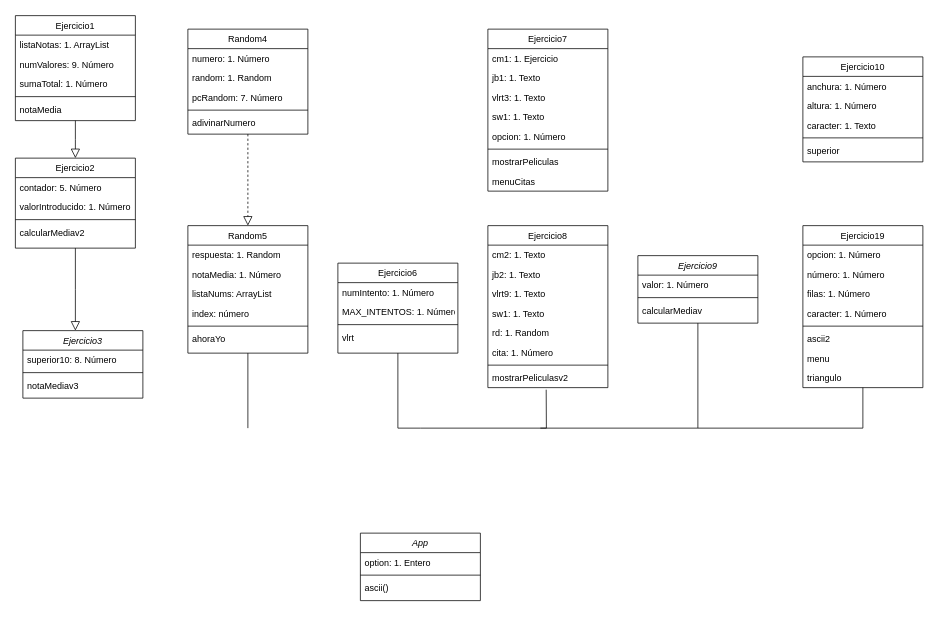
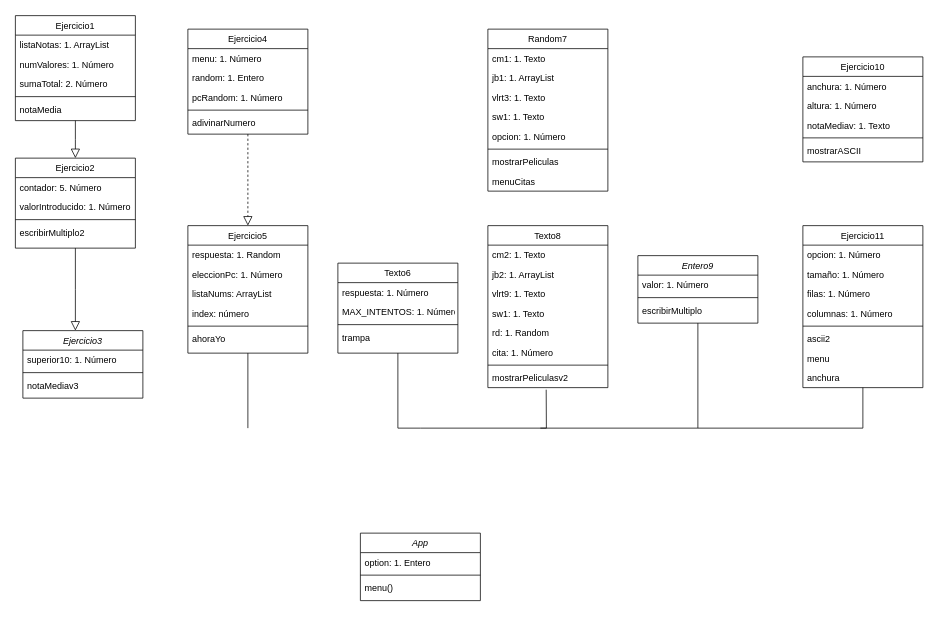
node "Random4": label "Random4" -> "Ejercicio4"
node "Ejercicio7": label "Ejercicio7" -> "Random7"
node "numero: 1. Número": label "numero: 1. Número" -> "menu: 1. Número"
node "cm1: 1. Ejercicio": label "cm1: 1. Ejercicio" -> "cm1: 1. Texto"
node "numValores: 9. Número": label "numValores: 9. Número" -> "numValores: 1. Número"
node "random: 1. Random": label "random: 1. Random" -> "random: 1. Entero"
node "jb1: 1. Texto": label "jb1: 1. Texto" -> "jb1: 1. ArrayList"
node "sumaTotal: 1. Número": label "sumaTotal: 1. Número" -> "sumaTotal: 2. Número"
node "pcRandom: 7. Número": label "pcRandom: 7. Número" -> "pcRandom: 1. Número"
node "caracter: 1. Texto": label "caracter: 1. Texto" -> "notaMediav: 1. Texto"
node "superior": label "superior" -> "mostrarASCII"
node "calcularMediav2": label "calcularMediav2" -> "escribirMultiplo2"
node "Random5": label "Random5" -> "Ejercicio5"
node "Ejercicio8": label "Ejercicio8" -> "Texto8"
node "Ejercicio19": label "Ejercicio19" -> "Ejercicio11"
node "Ejercicio9": label "Ejercicio9" -> "Entero9"
node "Ejercicio6": label "Ejercicio6" -> "Texto6"
node "notaMedia: 1. Número": label "notaMedia: 1. Número" -> "eleccionPc: 1. Número"
node "jb2: 1. Texto": label "jb2: 1. Texto" -> "jb2: 1. ArrayList"
node "número: 1. Número": label "número: 1. Número" -> "tamaño: 1. Número"
node "numIntento: 1. Número": label "numIntento: 1. Número" -> "respuesta: 1. Número"
node "calcularMediav": label "calcularMediav" -> "escribirMultiplo"
node "caracter: 1. Número": label "caracter: 1. Número" -> "columnas: 1. Número"
node "vlrt": label "vlrt" -> "trampa"
node "superior10: 8. Número": label "superior10: 8. Número" -> "superior10: 1. Número"
node "triangulo": label "triangulo" -> "anchura"
node "ascii()": label "ascii()" -> "menu()"
